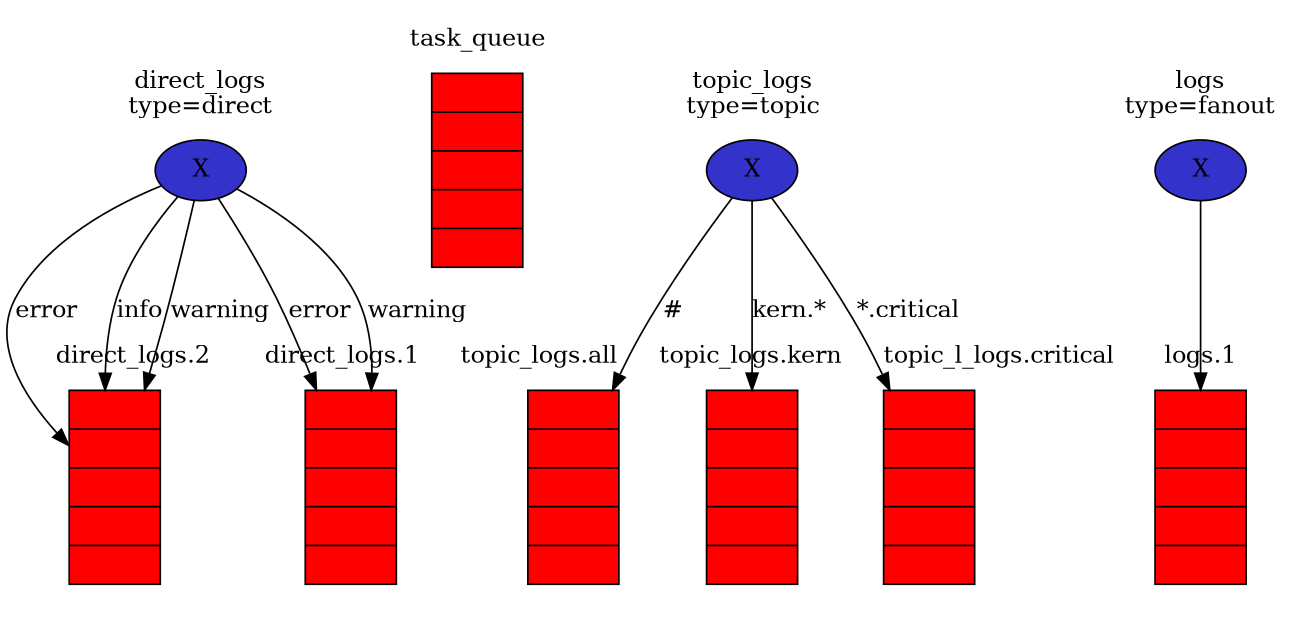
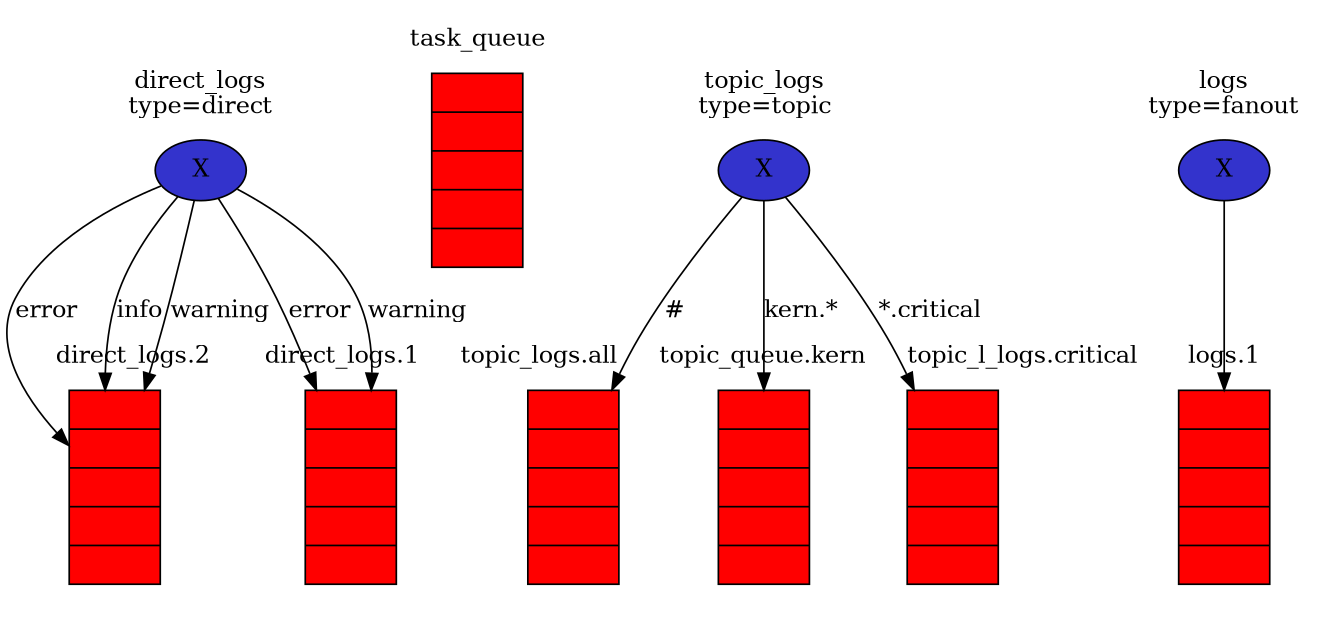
cluster "topic_logs.kern": label "topic_logs.kern" -> "topic_queue.kern"
